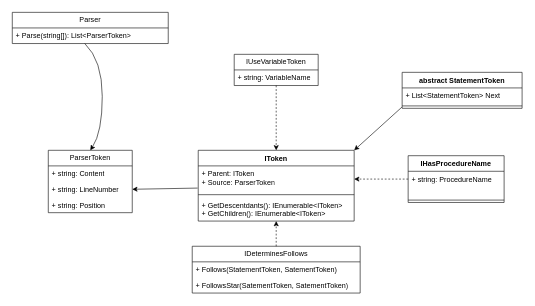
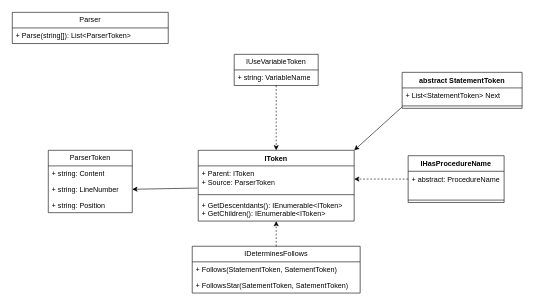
edge "+ Parse(string[]): List<ParserToken>" -> "ParserToken": removed
node "+ string: ProcedureName": label "+ string: ProcedureName" -> "+ abstract: ProcedureName"
